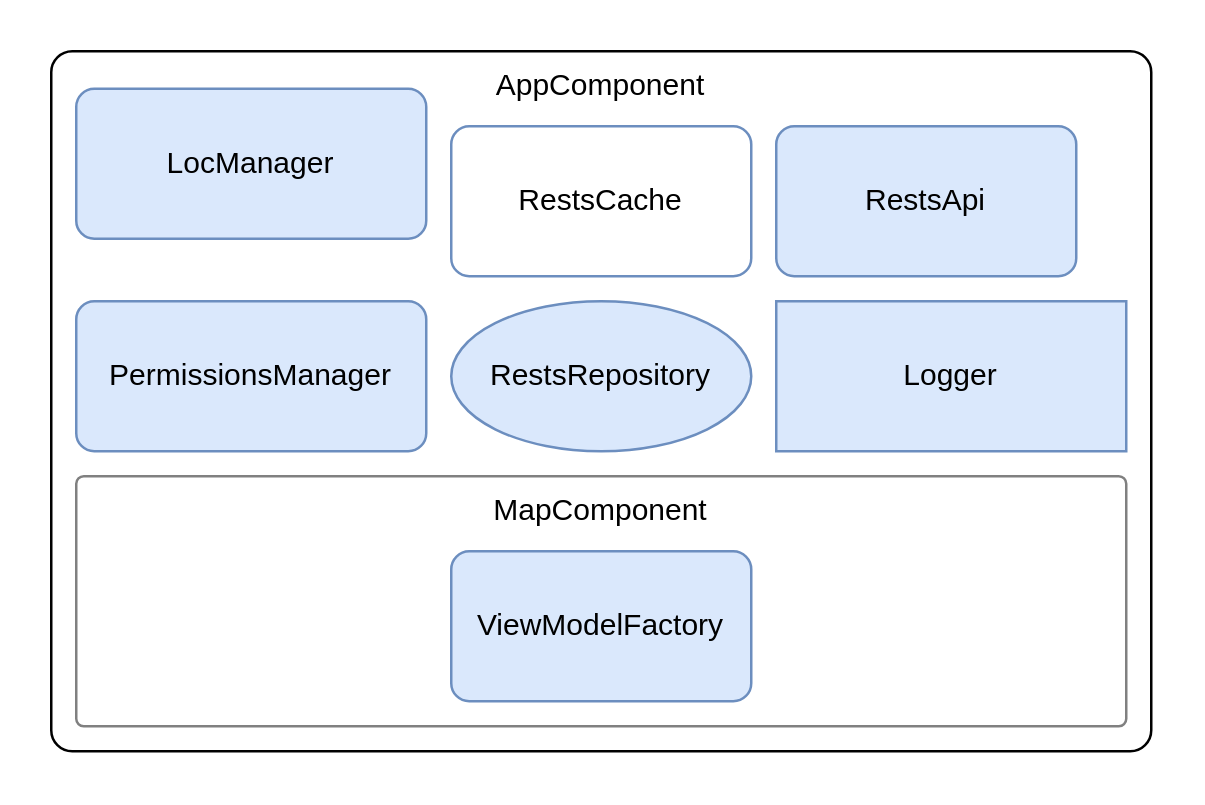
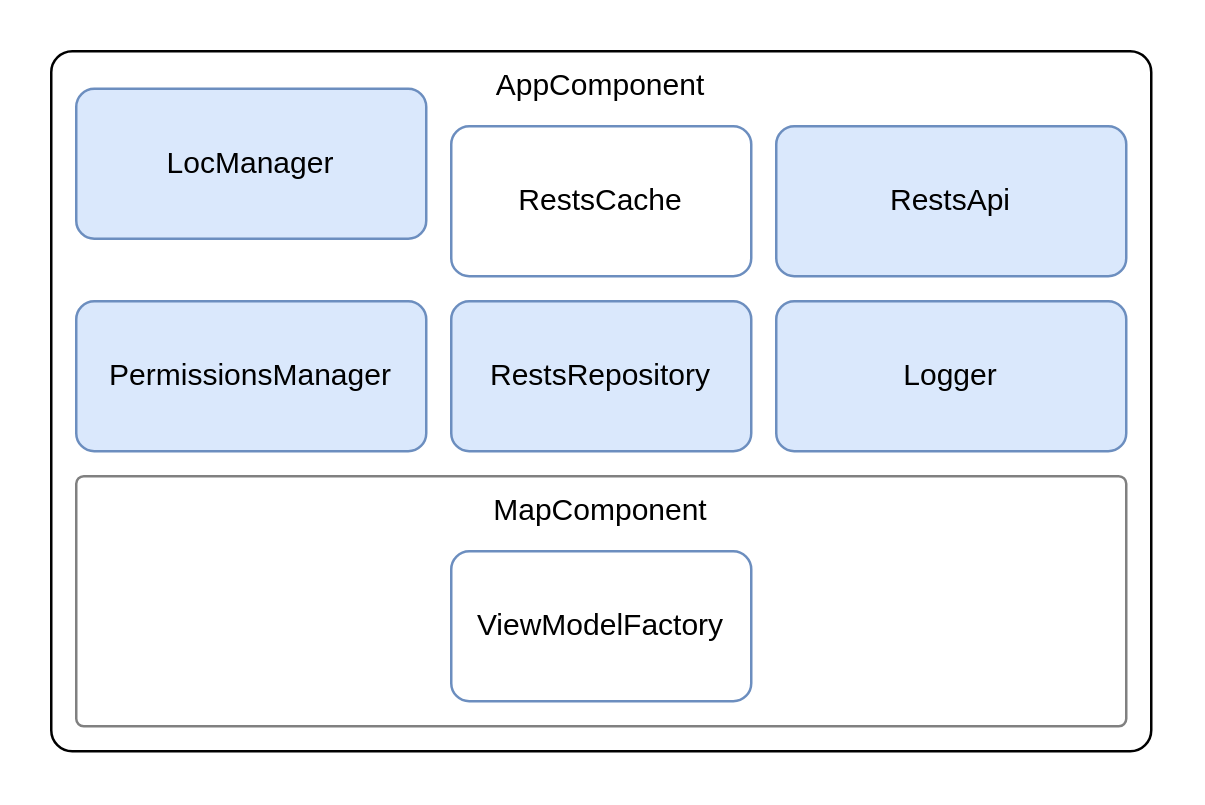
node "RestsApi": size 300x150 -> 350x150
node "RestsRepository": shape ellipse -> rounded rectangle
node "Logger": shape rectangle -> rounded rectangle
node "ViewModelFactory": fillcolor #dae8fc -> #ffffff
